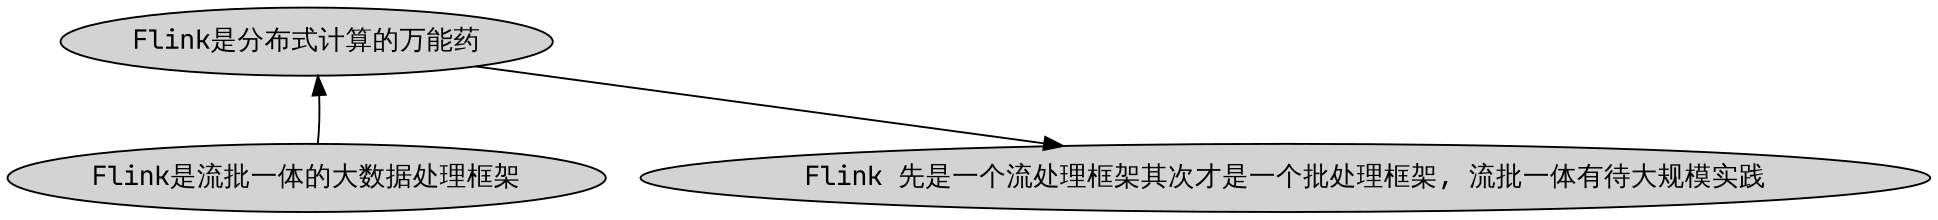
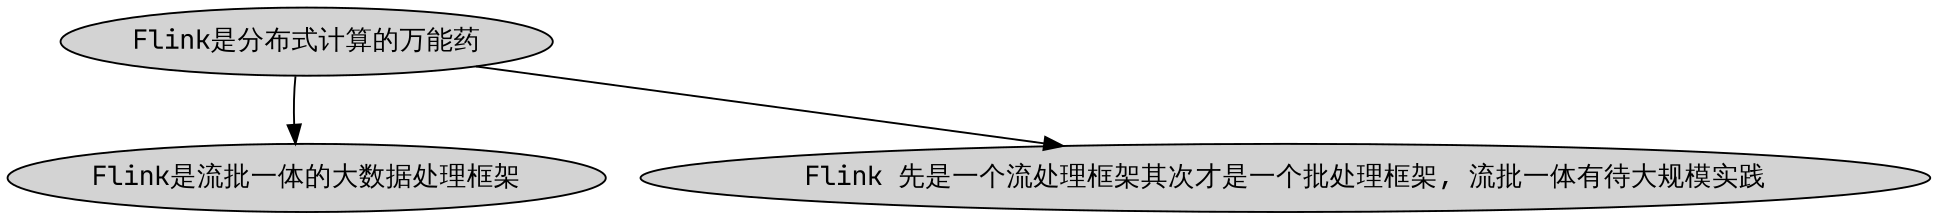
edge "Flink是流批一体的大数据处理框架" -> "Flink是分布式计算的万能药": reversed
